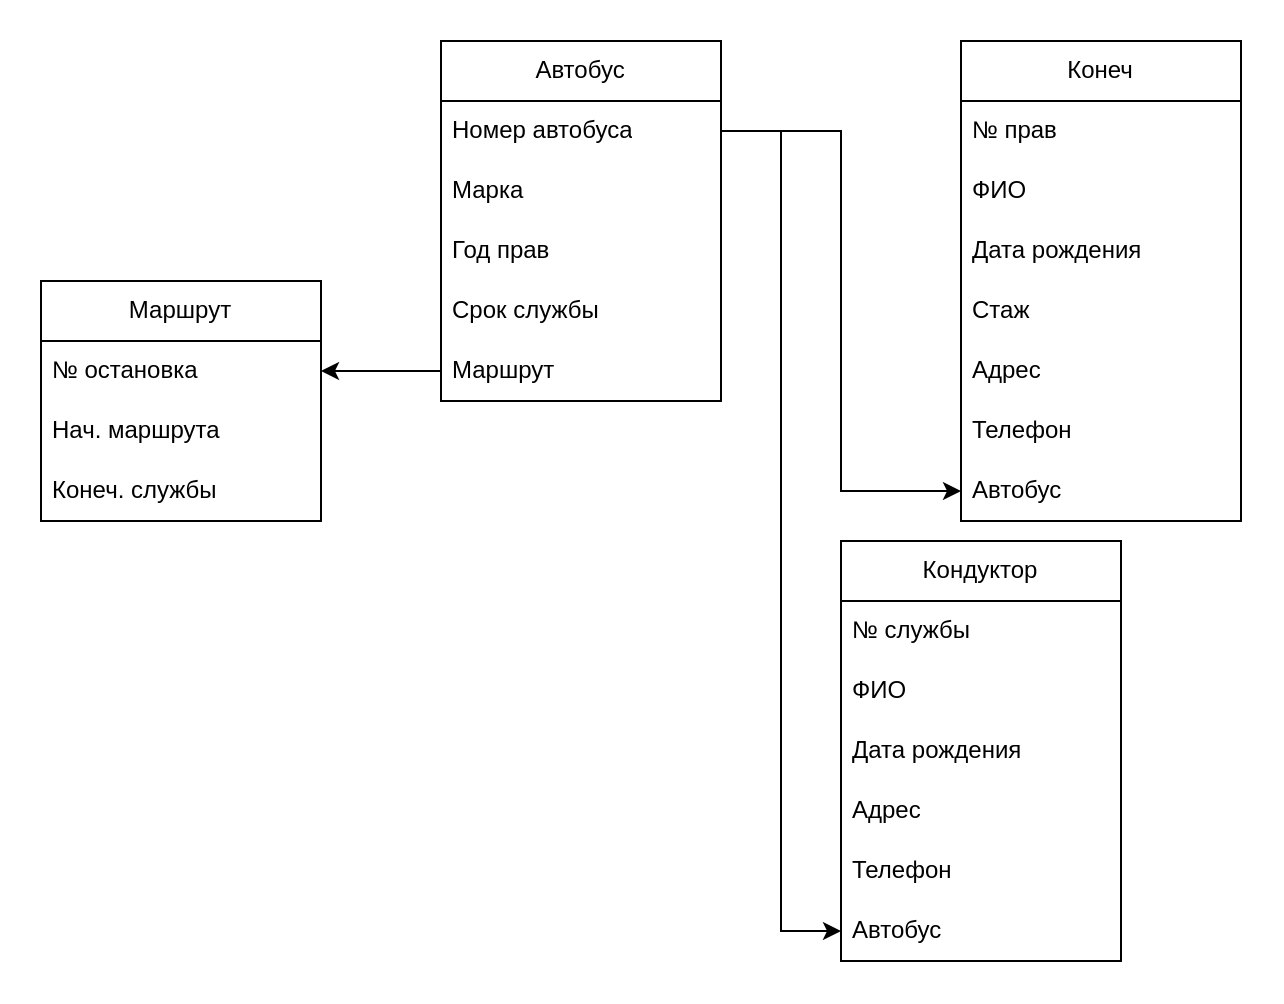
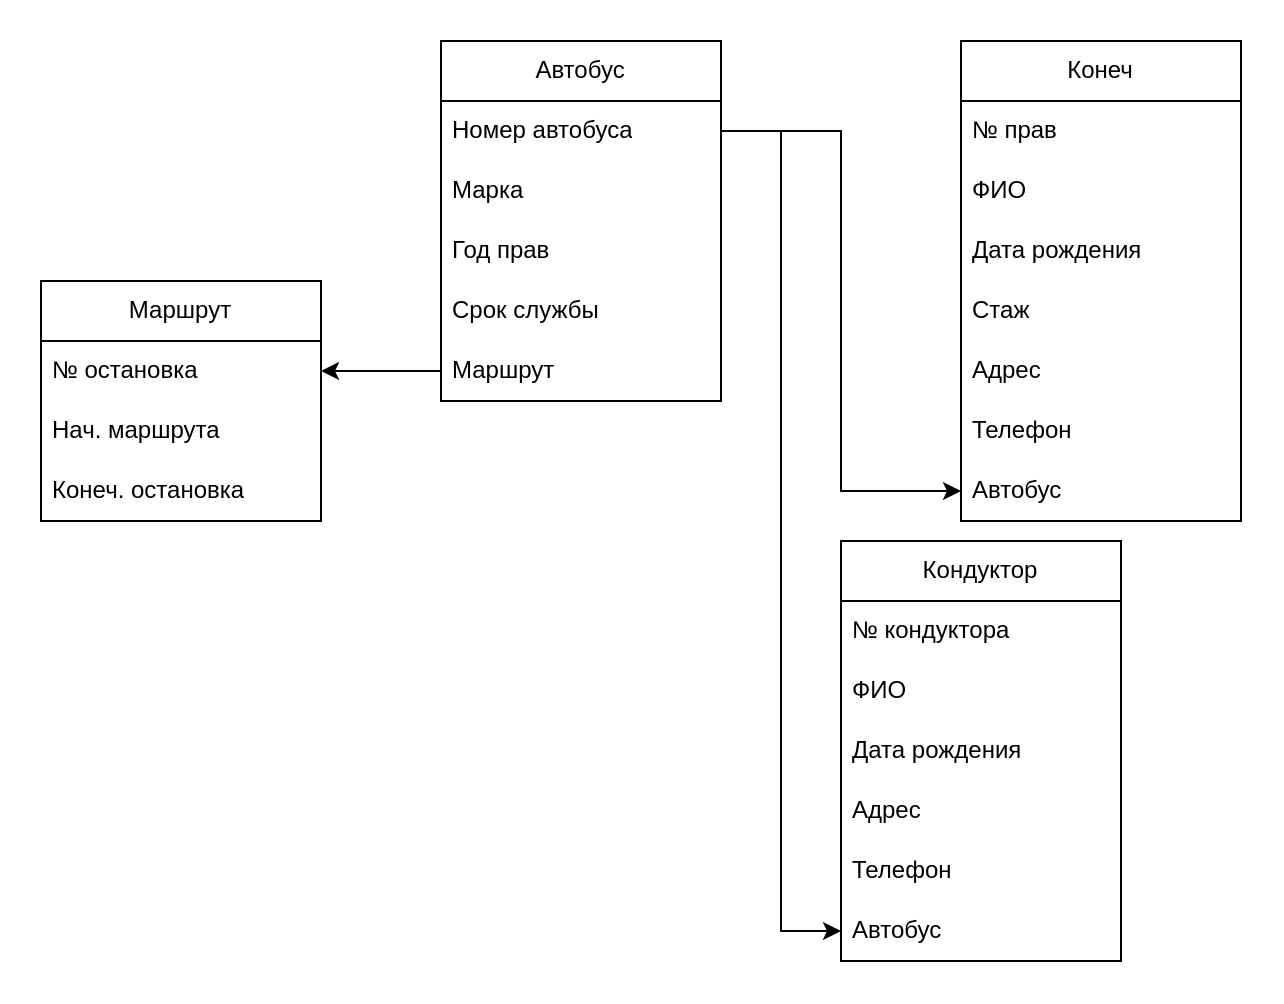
node "Конеч. службы": label "Конеч. службы" -> "Конеч. остановка"
node "№ службы": label "№ службы" -> "№ кондуктора"
